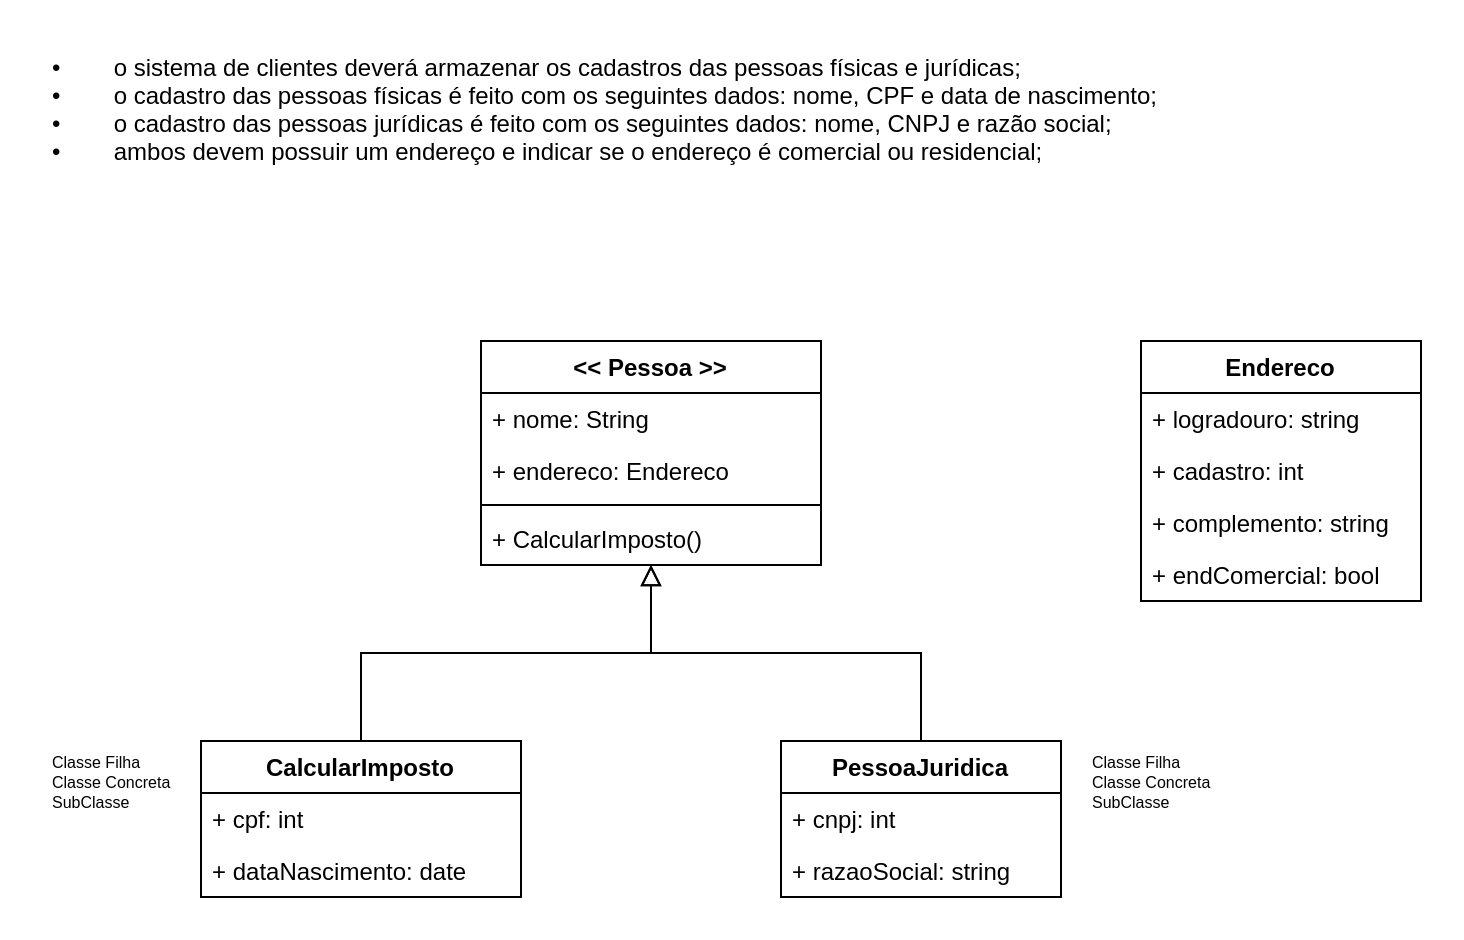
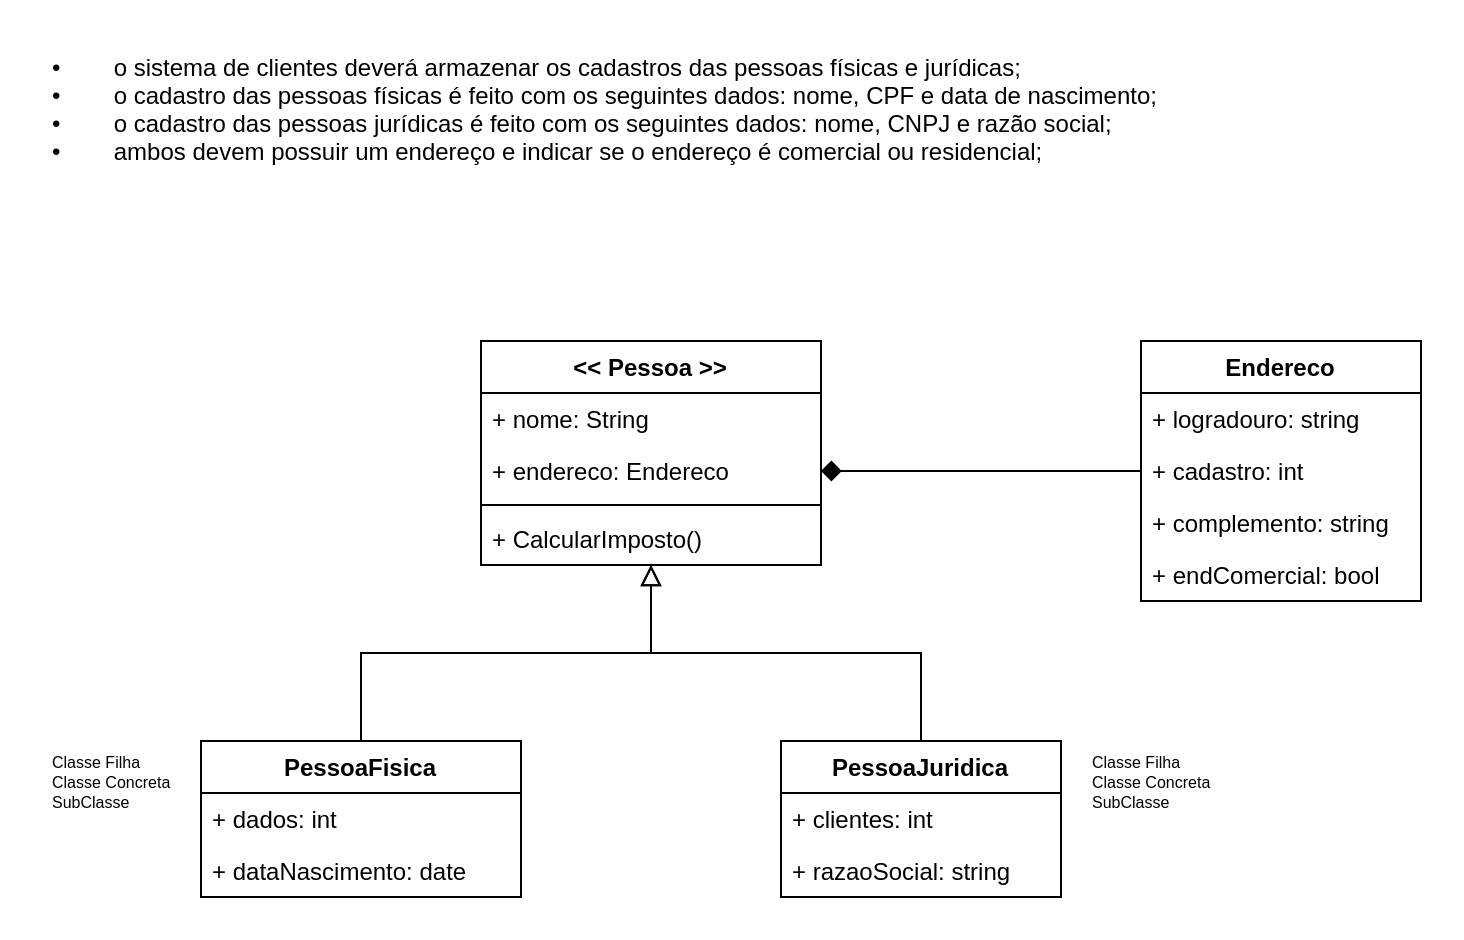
edge "+ cadastro: int" -> "+ endereco: Endereco": added
node "CalcularImposto": label "CalcularImposto" -> "PessoaFisica"
node "+ cpf: int": label "+ cpf: int" -> "+ dados: int"
node "+ cnpj: int": label "+ cnpj: int" -> "+ clientes: int"
